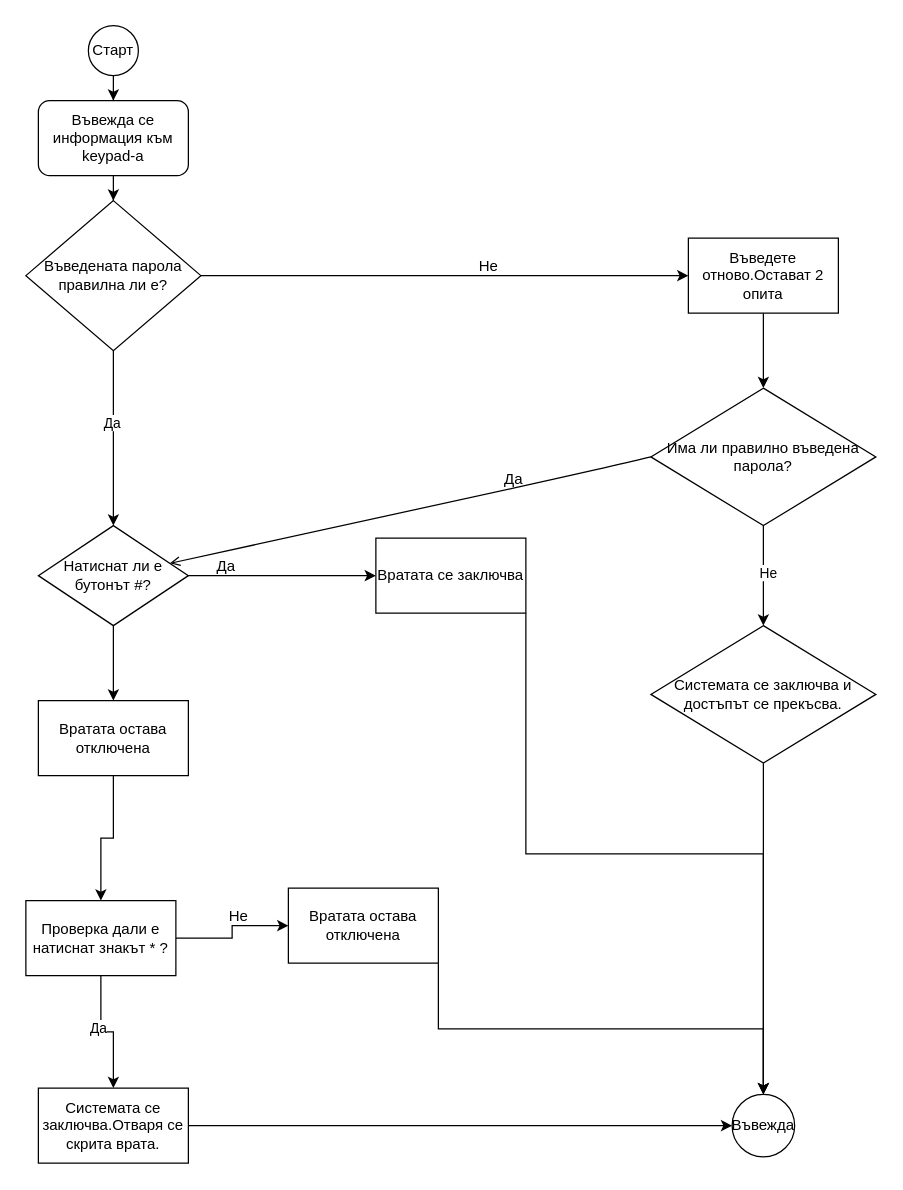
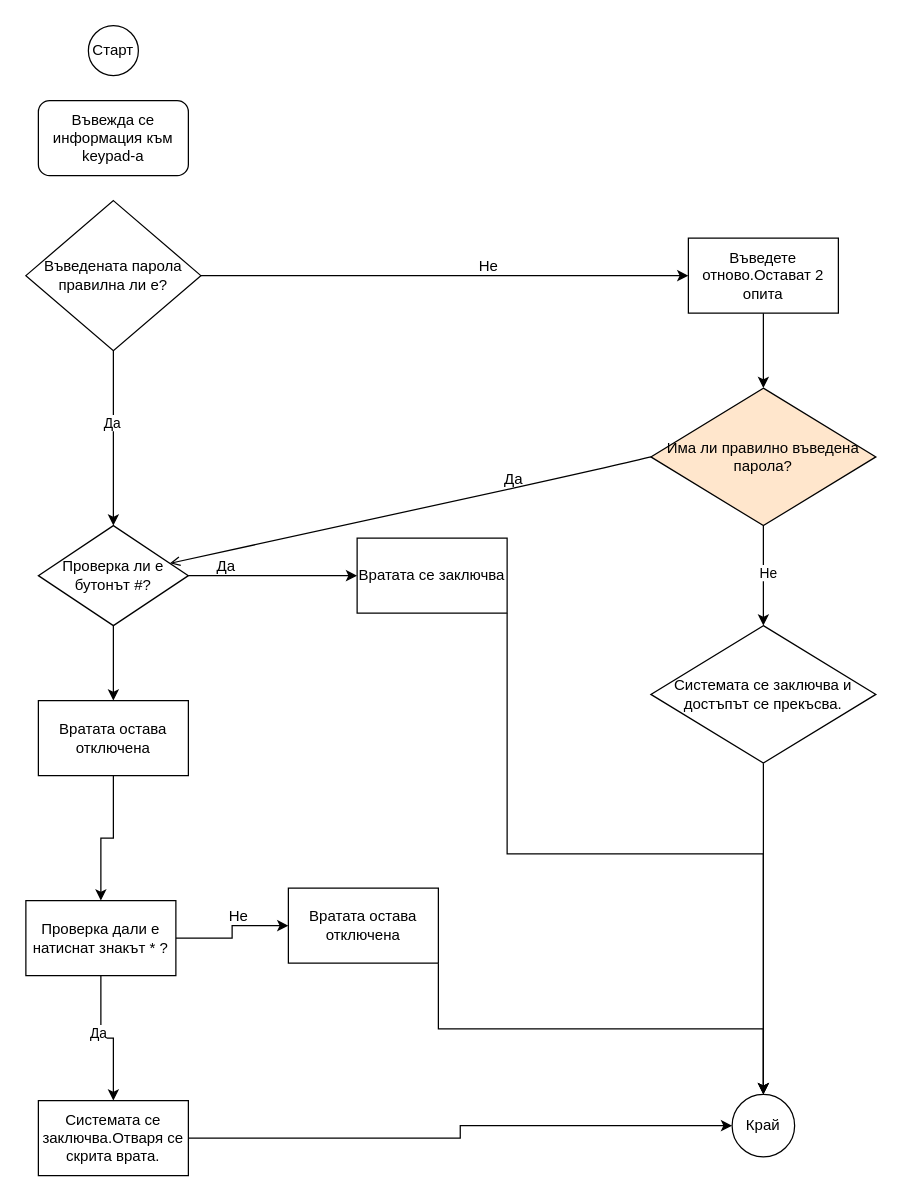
edge "Старт" -> "Въвежда се информация към keypad-а": removed
edge "Въвежда се информация към keypad-а" -> "Въведената парола правилна ли е?": removed
node "Има ли правилно въведена парола?": fillcolor #ffffff -> #ffe6cc
node "Натиснат ли е бутонът #?": label "Натиснат ли е бутонът #?" -> "Проверка ли е бутонът #?"
node "Вратата се заключва": moved (451, 576) -> (432, 576)
node "Системата се заключва.Отваря се скрита врата.": moved (113, 1126) -> (113, 1138)
node "Въвежда": label "Въвежда" -> "Край"
